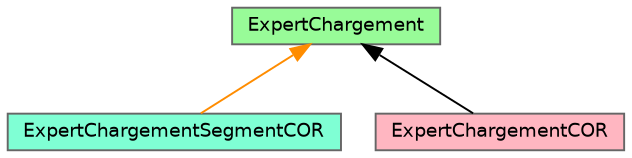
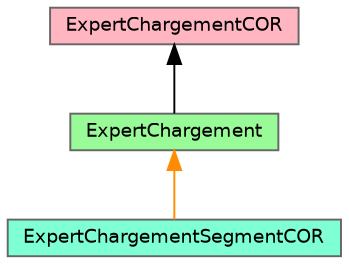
edge "ExpertChargementCOR" -> "ExpertChargement": reversed
